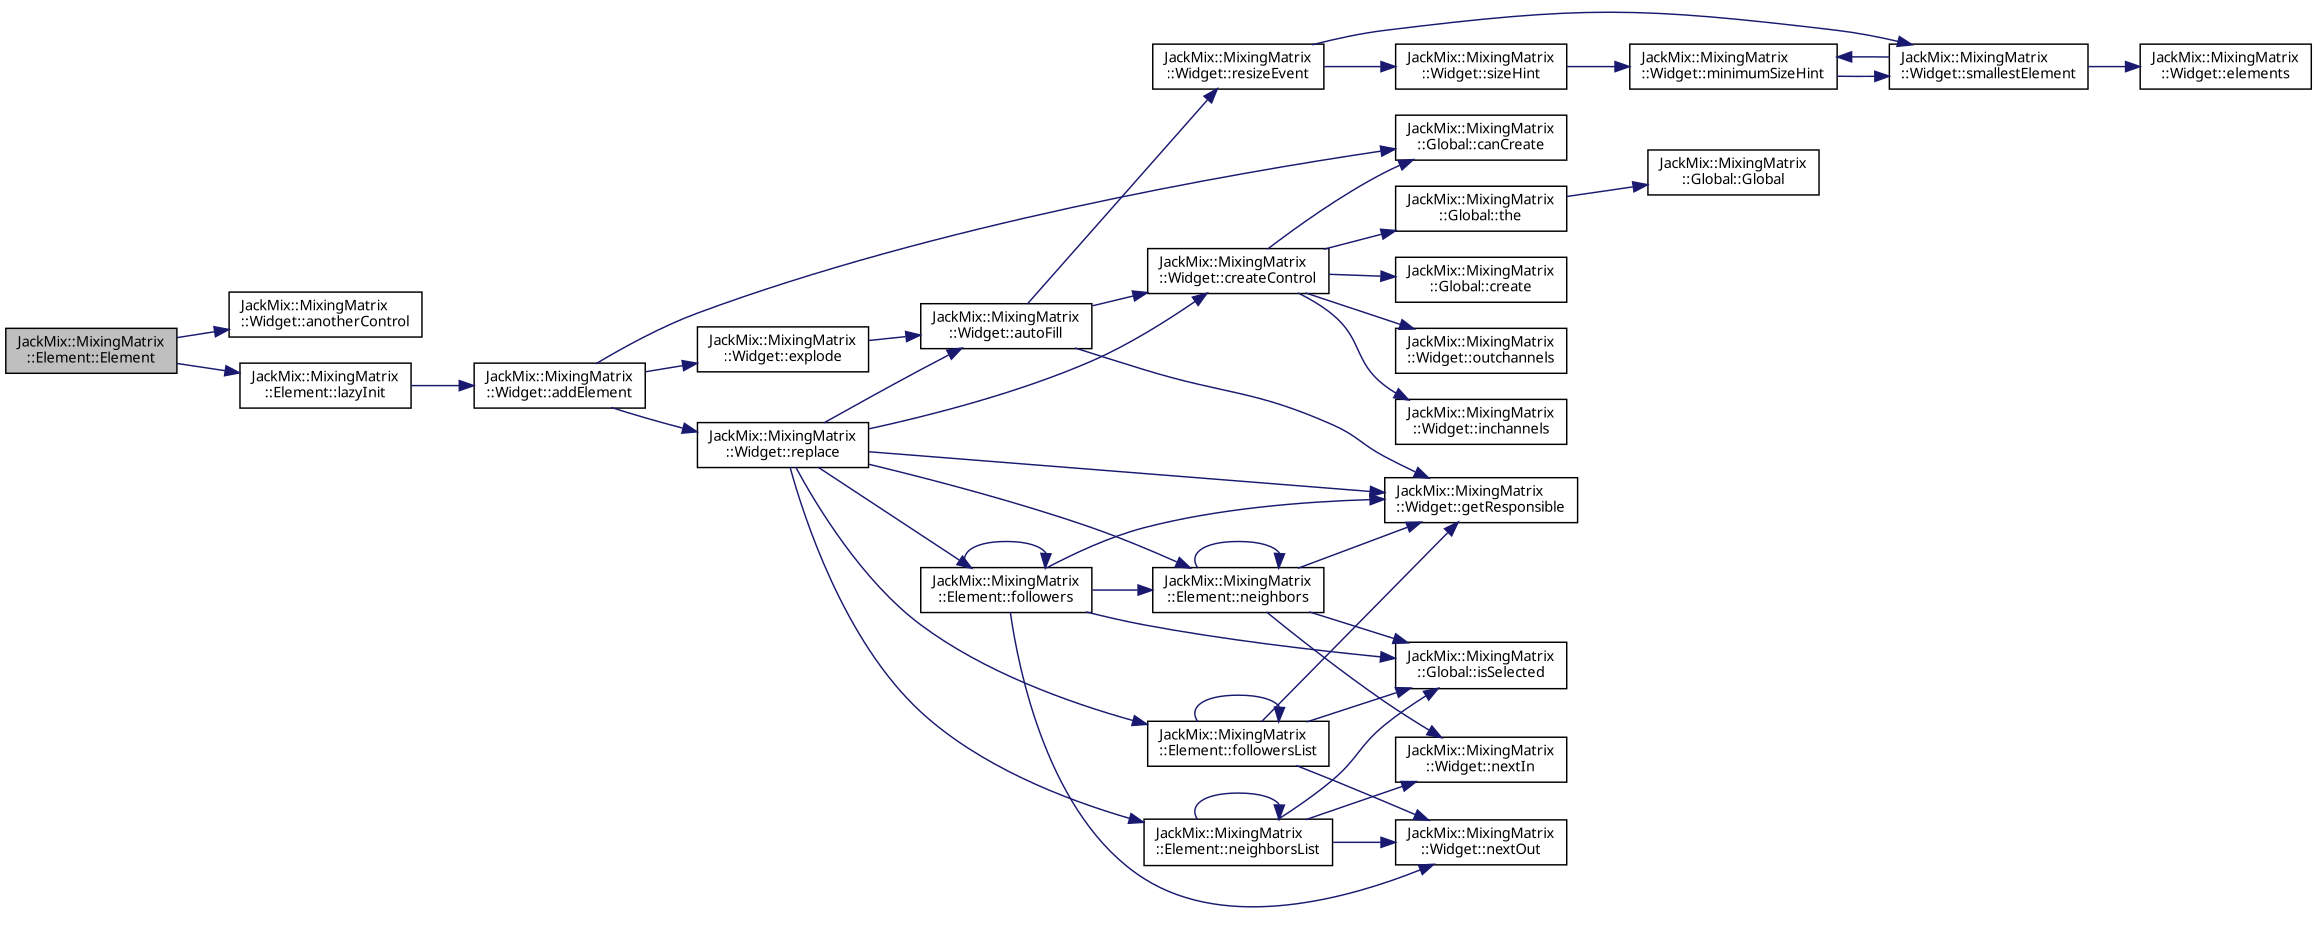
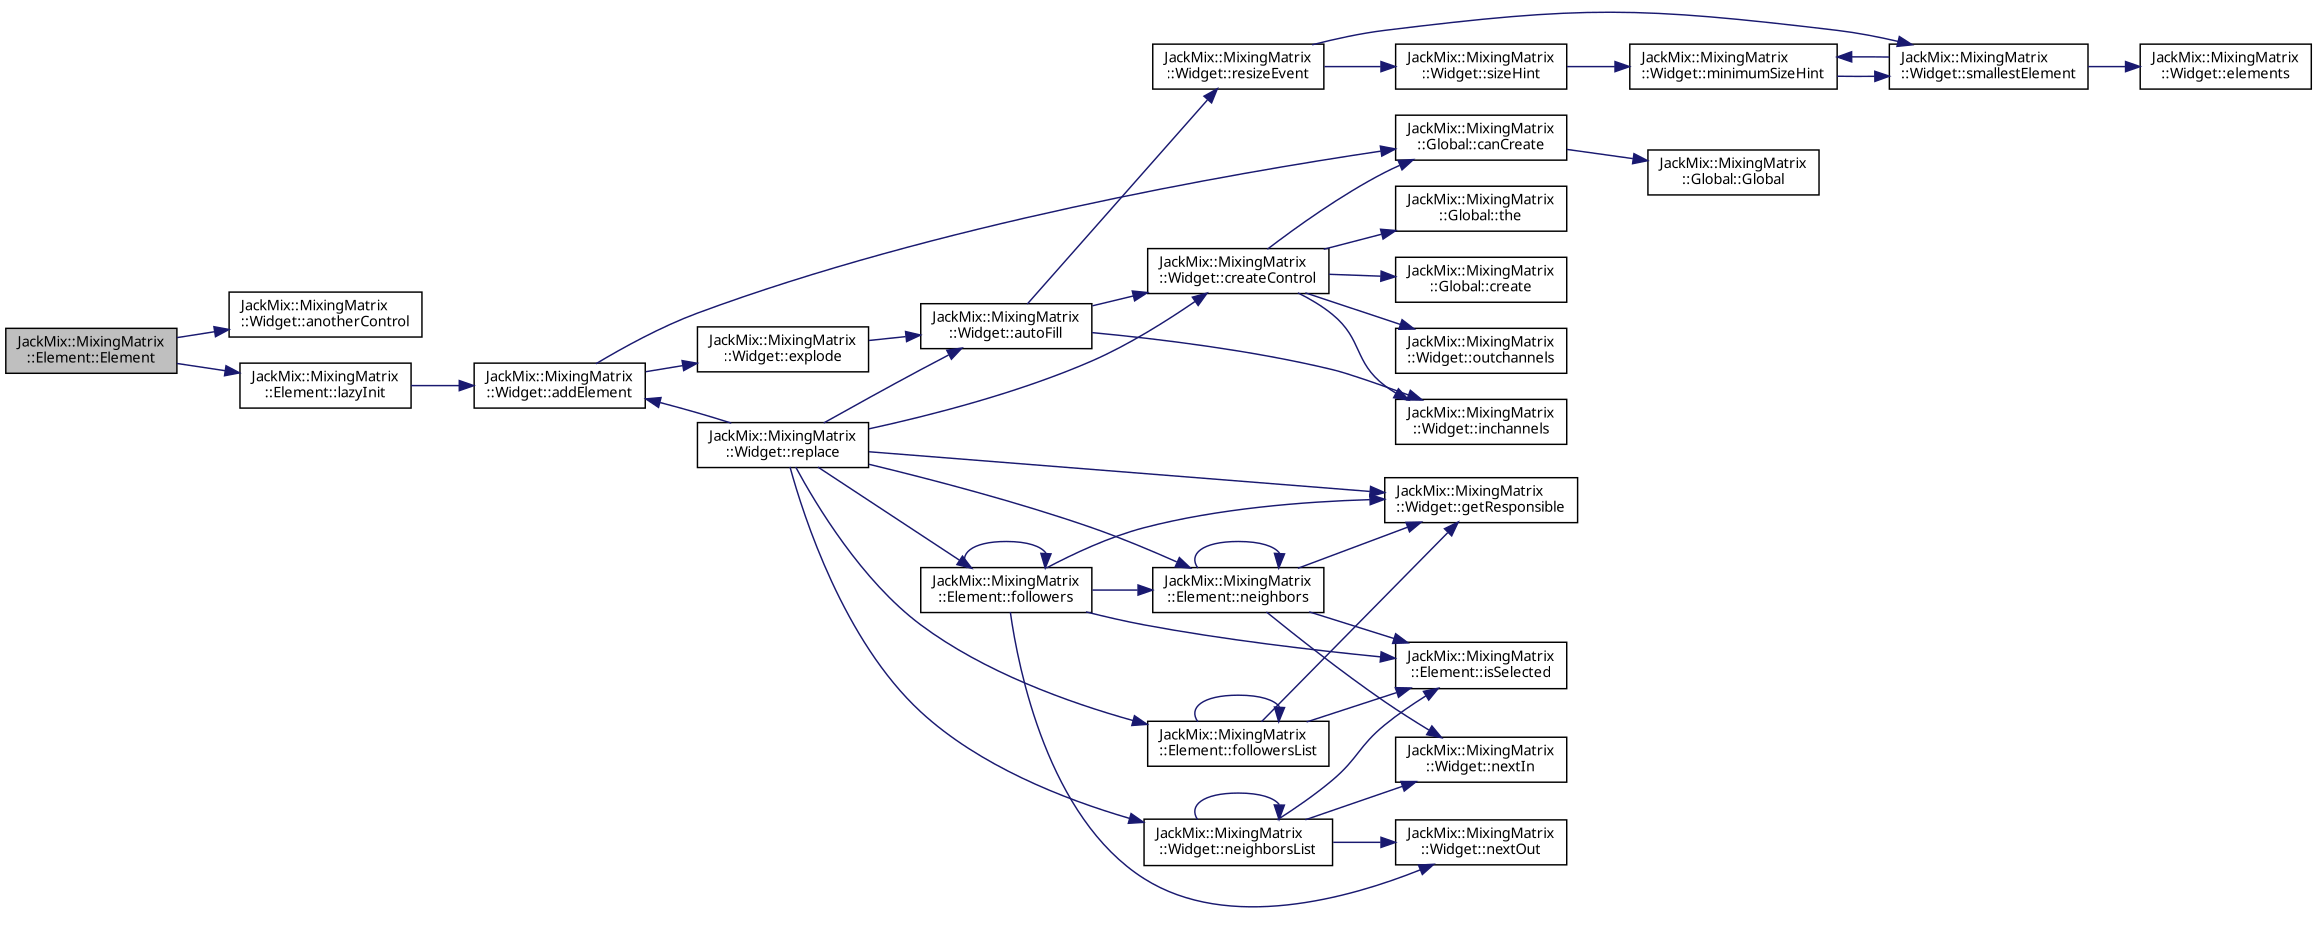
edge "JackMix::MixingMatrix ::Global::the" -> "JackMix::MixingMatrix ::Global::Global": now "JackMix::MixingMatrix ::Global::canCreate" -> "JackMix::MixingMatrix ::Global::Global"
edge "JackMix::MixingMatrix ::Widget::autoFill" -> "JackMix::MixingMatrix ::Widget::getResponsible": now "JackMix::MixingMatrix ::Widget::autoFill" -> "JackMix::MixingMatrix ::Widget::inchannels"
edge "JackMix::MixingMatrix ::Widget::addElement" -> "JackMix::MixingMatrix ::Widget::replace": reversed
node "JackMix::MixingMatrix ::Global::isSelected": label "JackMix::MixingMatrix ::Global::isSelected" -> "JackMix::MixingMatrix ::Element::isSelected"
edge "JackMix::MixingMatrix ::Element::followersList" -> "JackMix::MixingMatrix ::Widget::nextOut": removed
node "JackMix::MixingMatrix ::Element::neighborsList": label "JackMix::MixingMatrix ::Element::neighborsList" -> "JackMix::MixingMatrix ::Widget::neighborsList"
